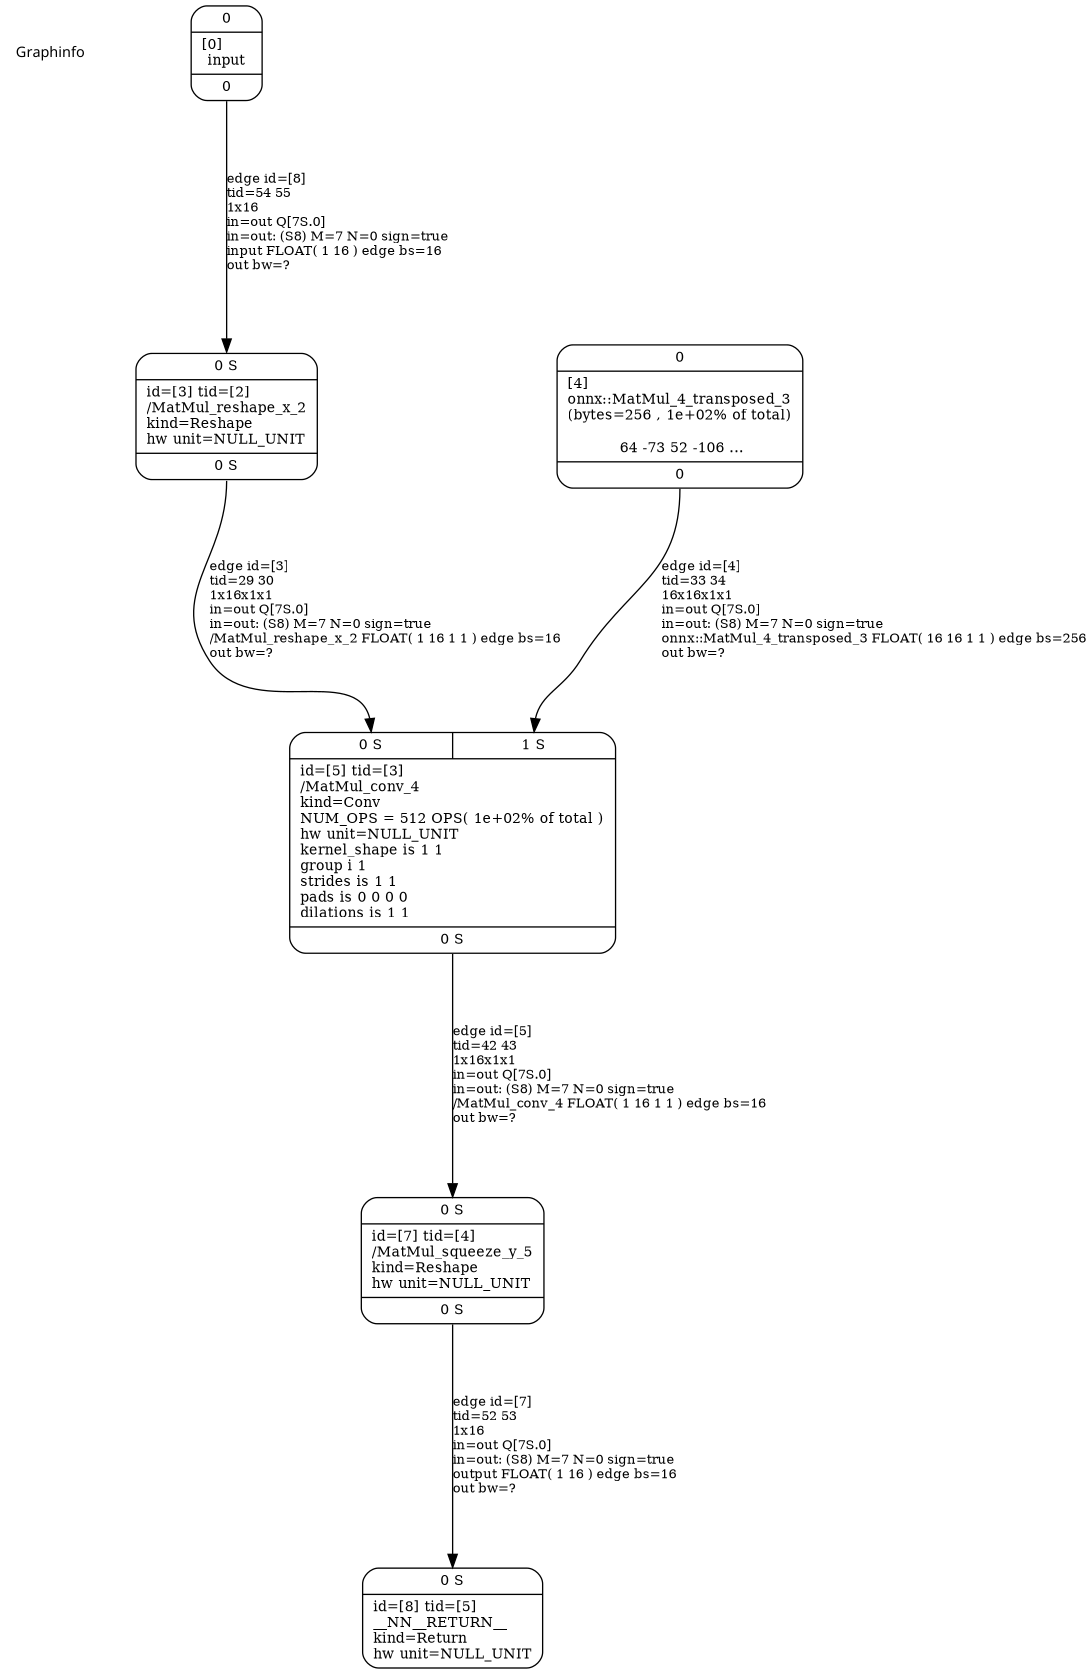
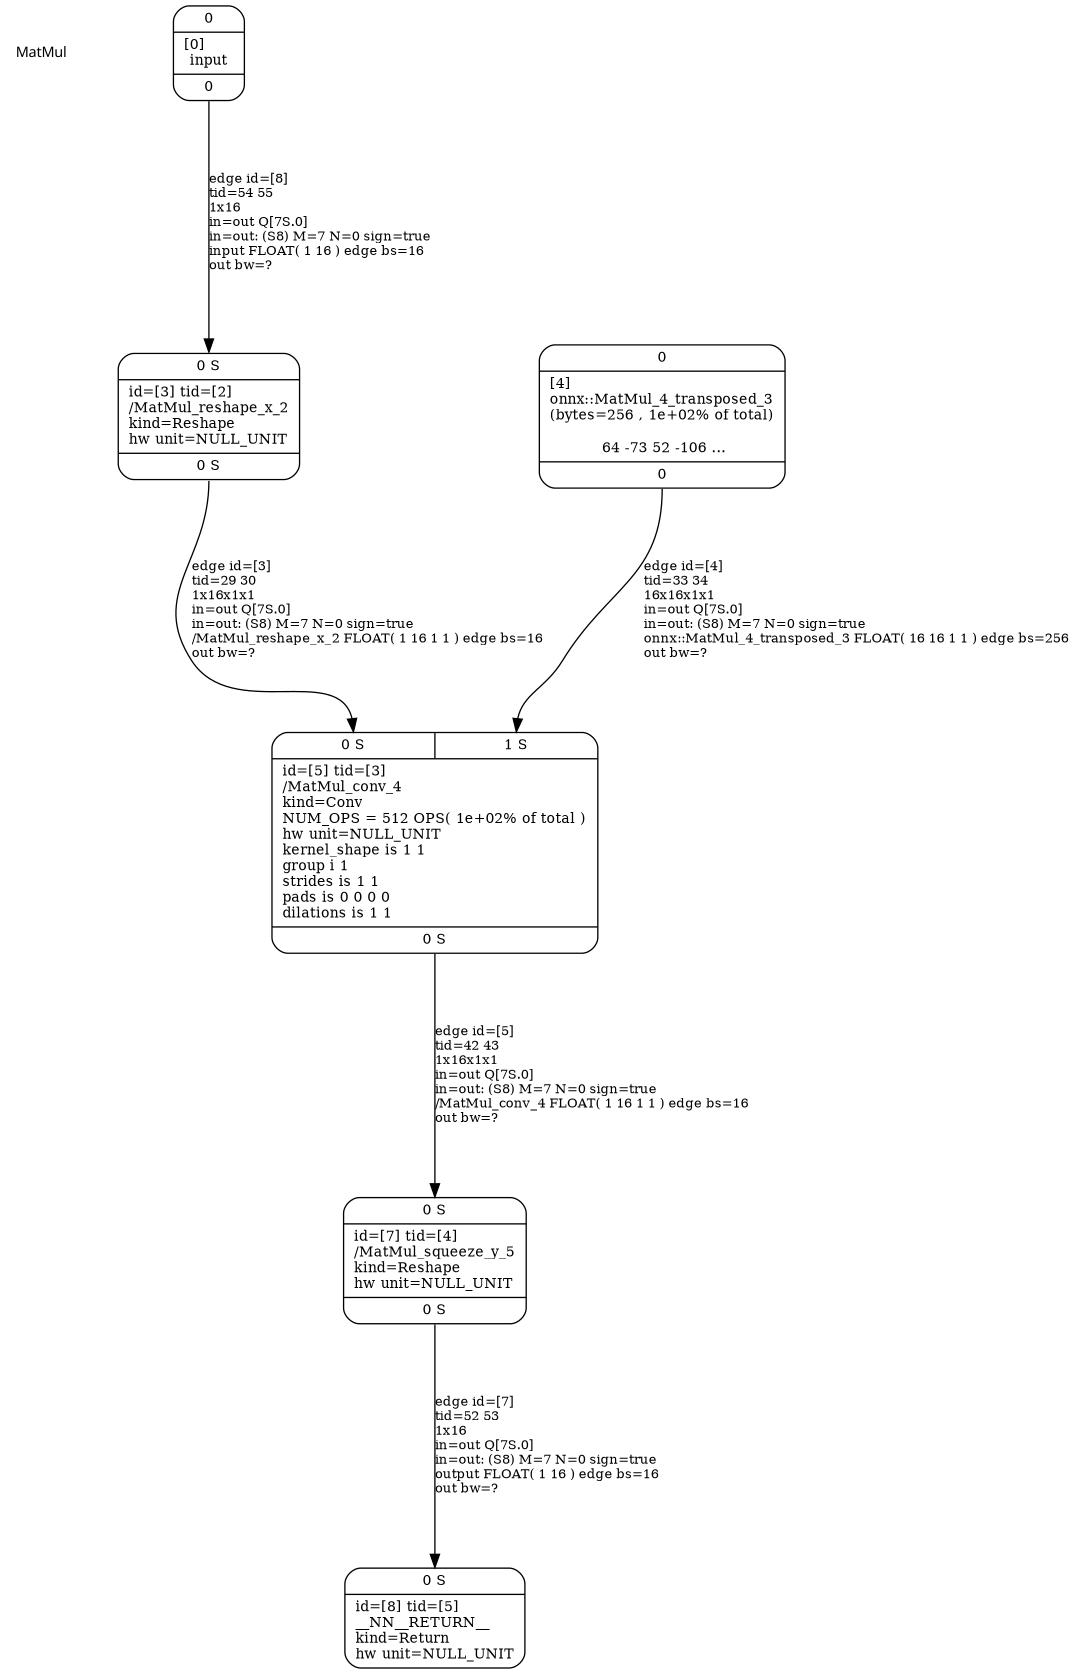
node "Graphinfo": label "Graphinfo" -> "MatMul"
